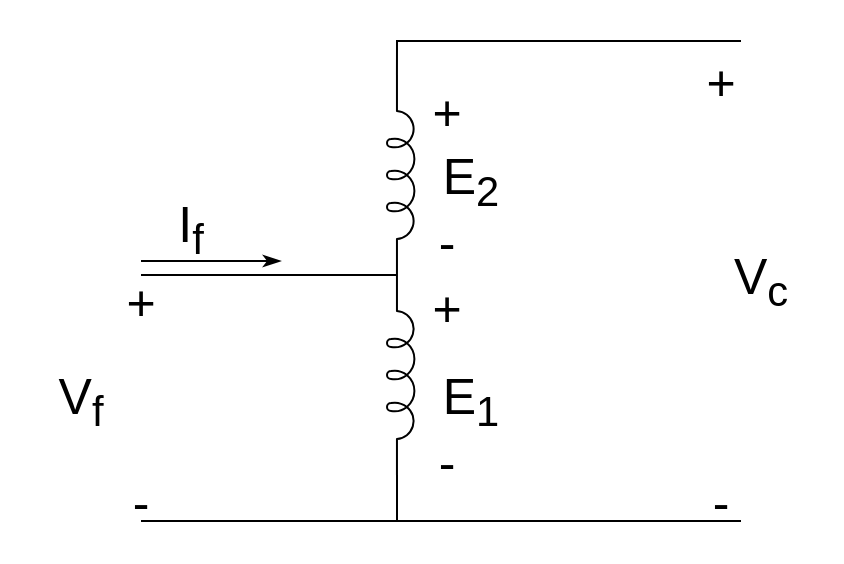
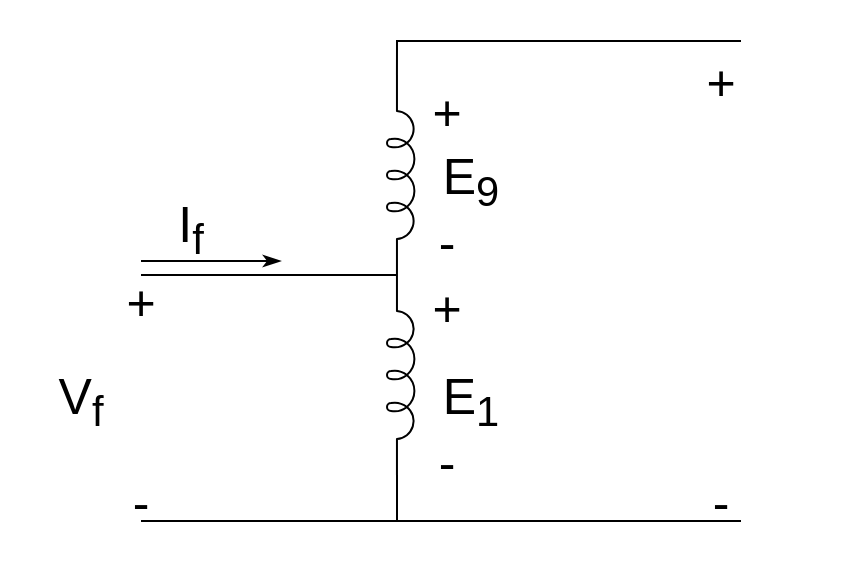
node "E2": label "E2" -> "E9"
node "Vc": removed
